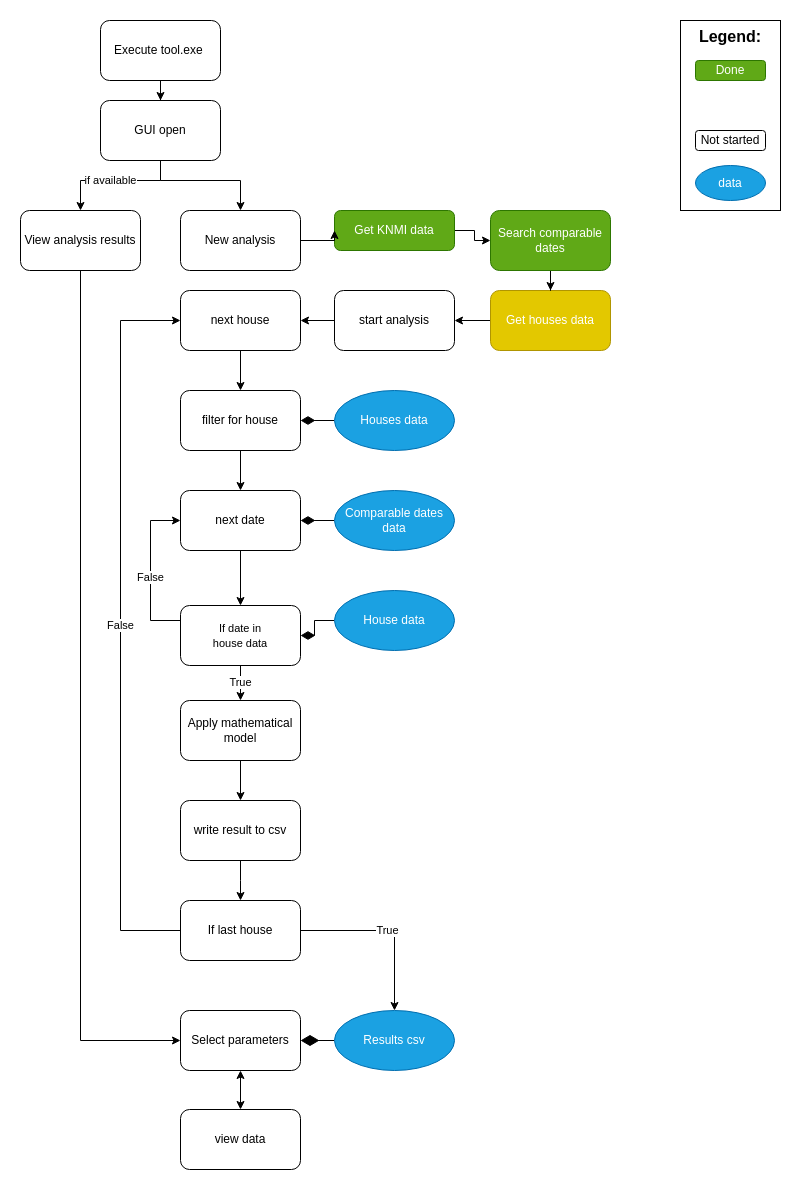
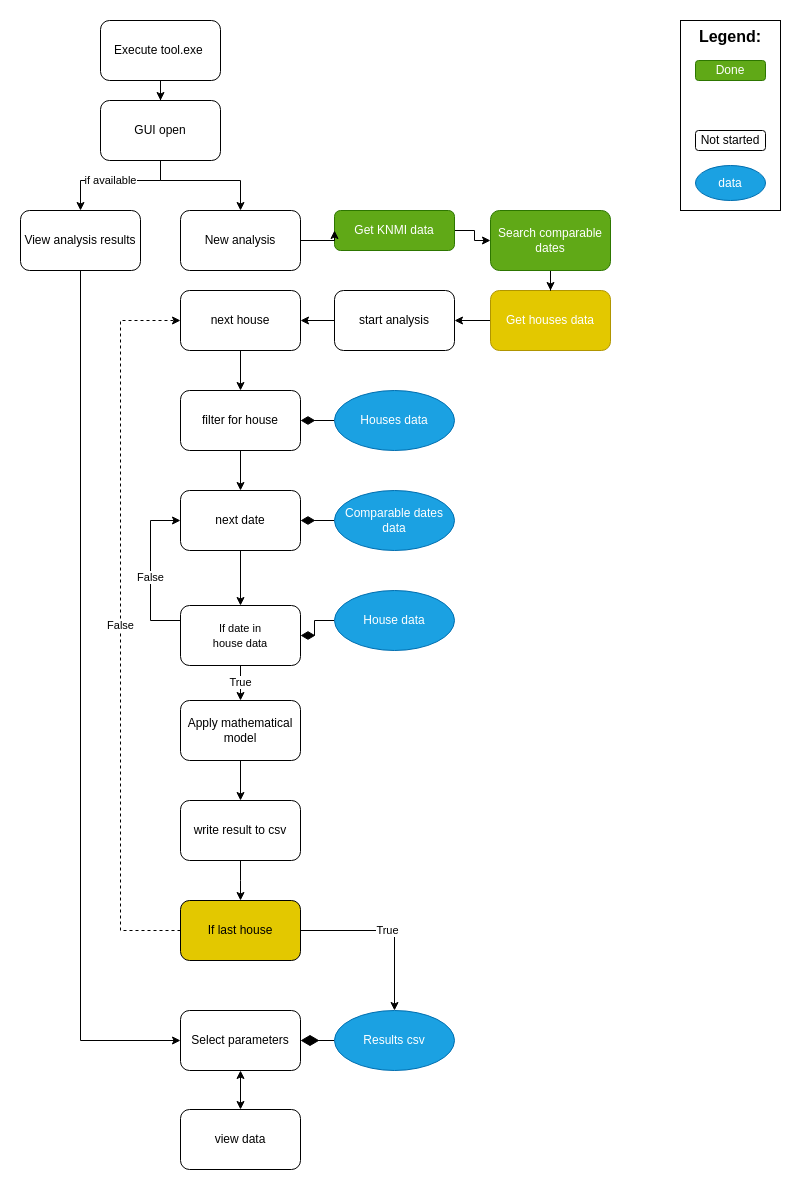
edge "If last house" -> "next house": style solid -> dashed
node "If last house": fillcolor #ffffff -> #e3c800
